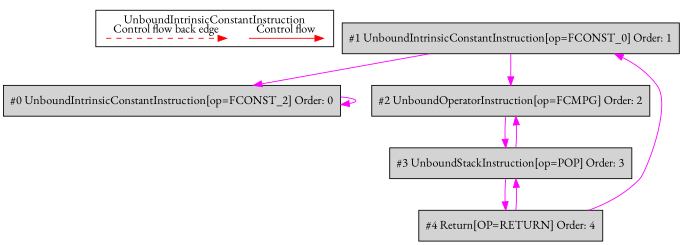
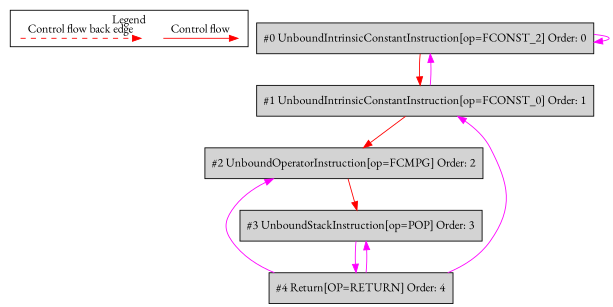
cluster "UnboundIntrinsicConstantInstruction": label "UnboundIntrinsicConstantInstruction" -> "Legend"
edge "#0 UnboundIntrinsicConstantInstruction[op=FCONST_2] Order: 0" -> "#1 UnboundIntrinsicConstantInstruction[op=FCONST_0] Order: 1": added
edge "#1 UnboundIntrinsicConstantInstruction[op=FCONST_0] Order: 1" -> "#2 UnboundOperatorInstruction[op=FCMPG] Order: 2": color fuchsia -> red
edge "#2 UnboundOperatorInstruction[op=FCMPG] Order: 2" -> "#3 UnboundStackInstruction[op=POP] Order: 3": color fuchsia -> red
edge "#3 UnboundStackInstruction[op=POP] Order: 3" -> "#2 UnboundOperatorInstruction[op=FCMPG] Order: 2": now "#4 Return[OP=RETURN] Order: 4" -> "#2 UnboundOperatorInstruction[op=FCMPG] Order: 2"
